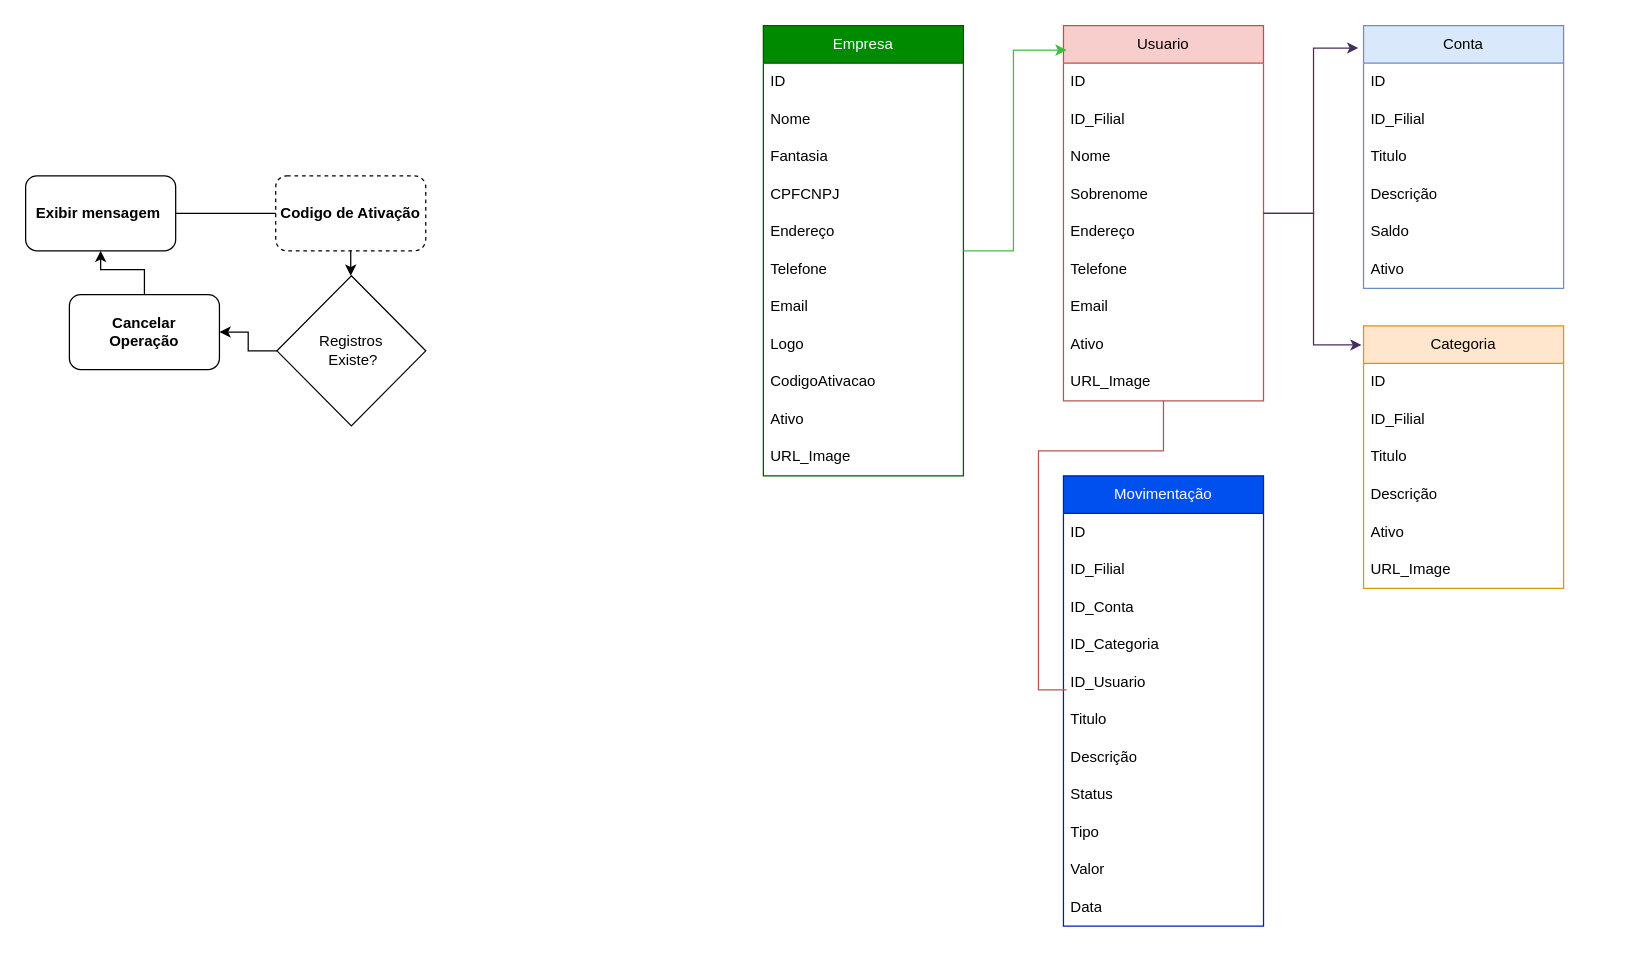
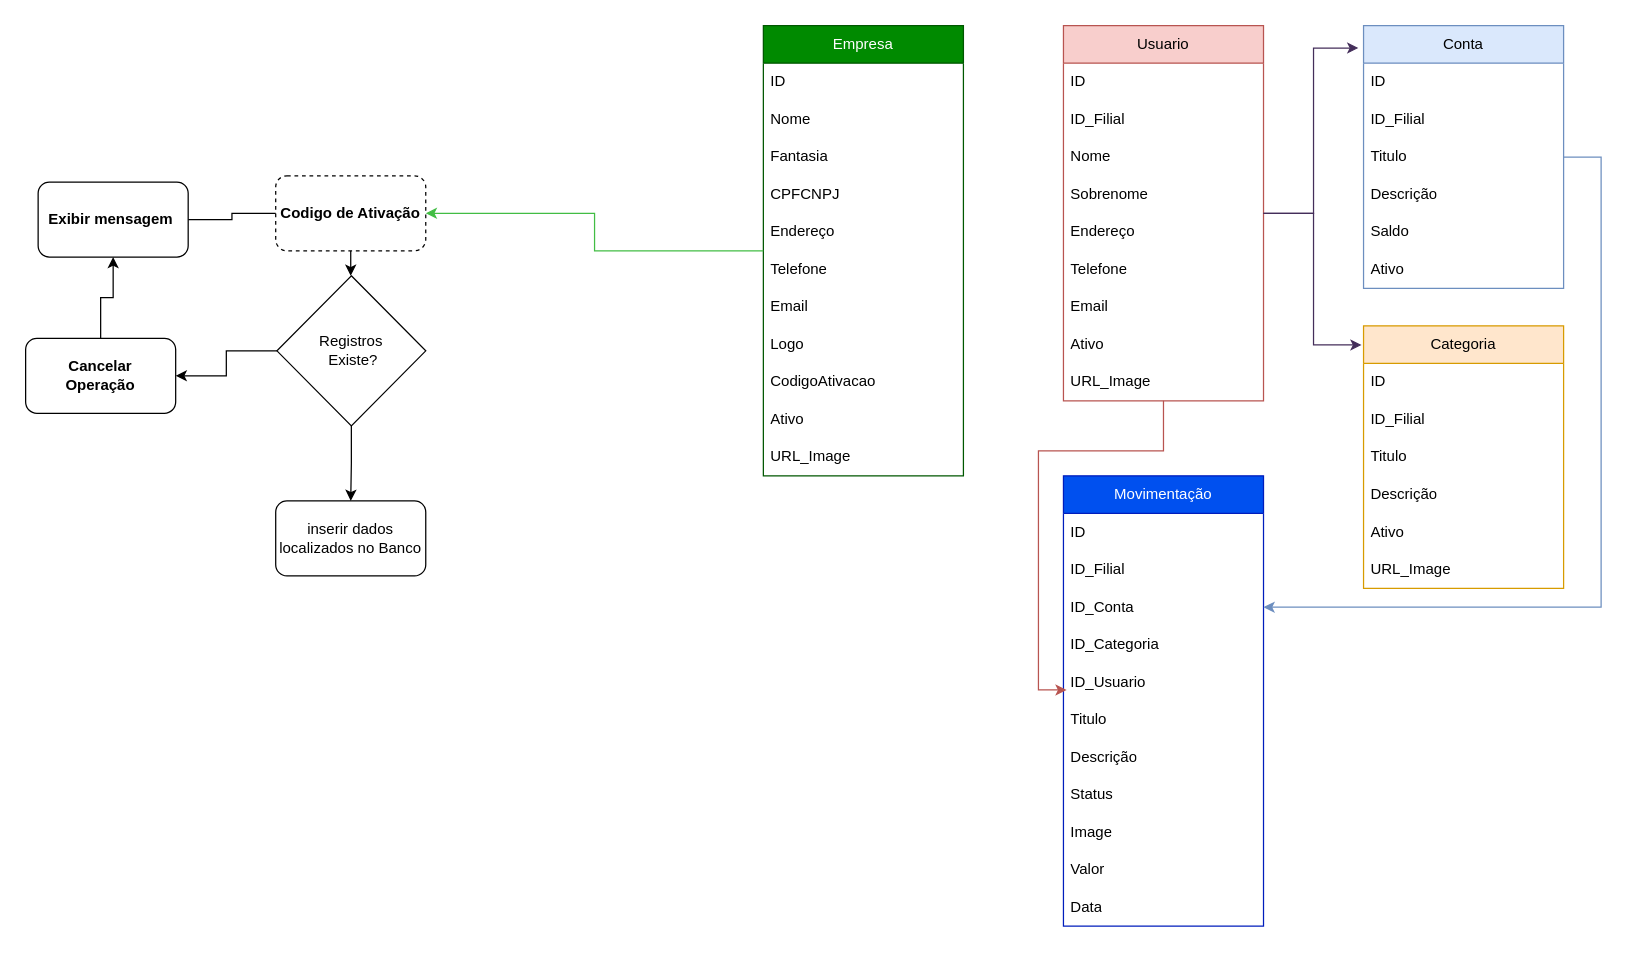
edge "Empresa" -> "Usuario": now "Empresa" -> "Codigo de Ativação"
node "Exibir mensagem": moved (101, 213) -> (113, 219)
node "Cancelar Operação": moved (144, 332) -> (101, 376)
edge "Registros Existe?" -> "inserir dados localizados no Banco": added
edge "Conta" -> "ID_Conta": added
node "inserir dados localizados no Banco": added
edge "Usuario" -- "ID_Usuario": arrowhead none -> classic
node "Tipo": label "Tipo" -> "Image"
